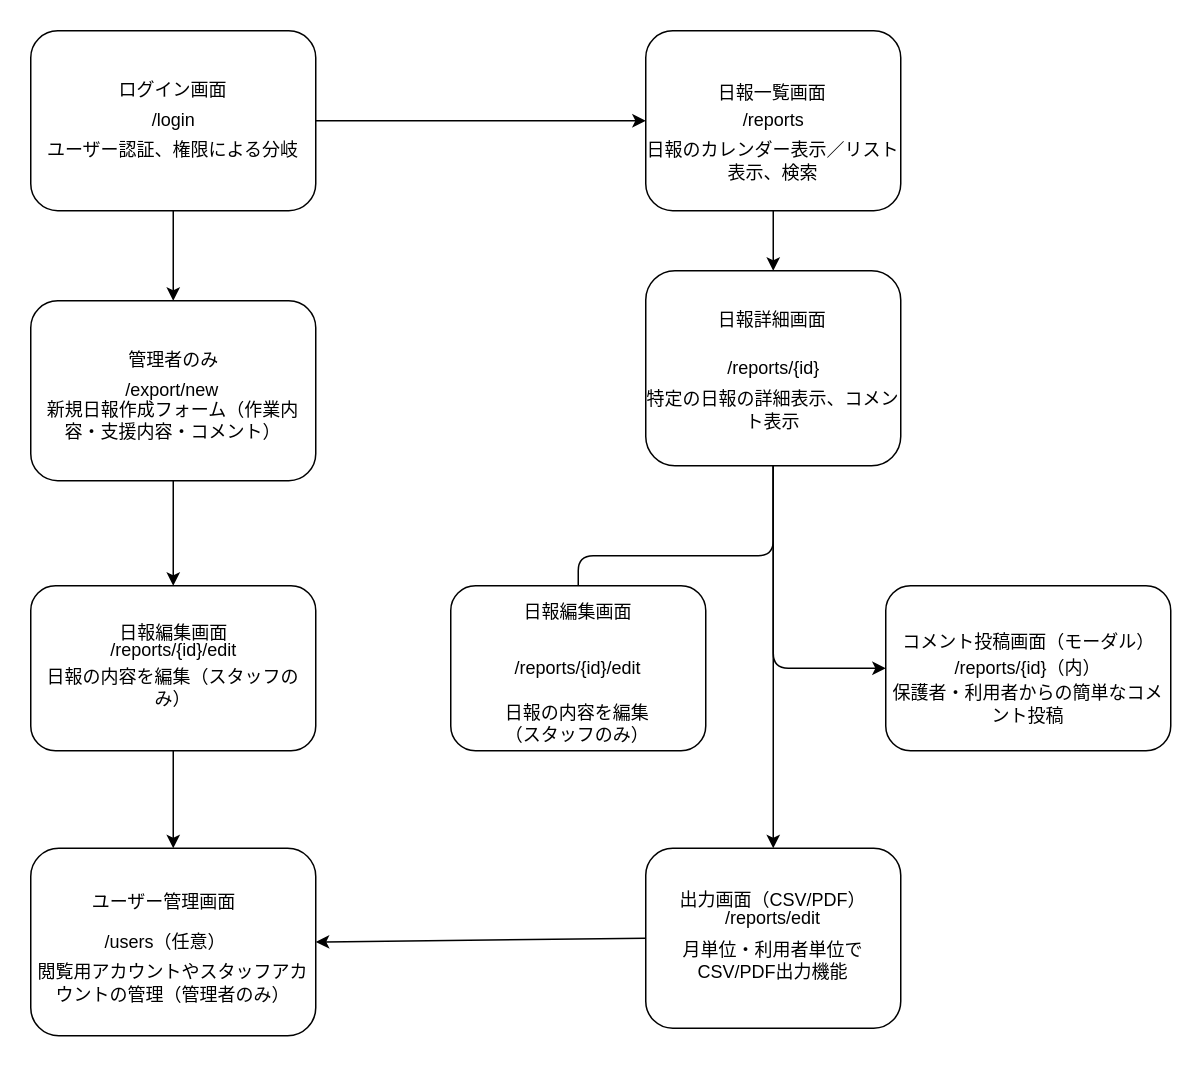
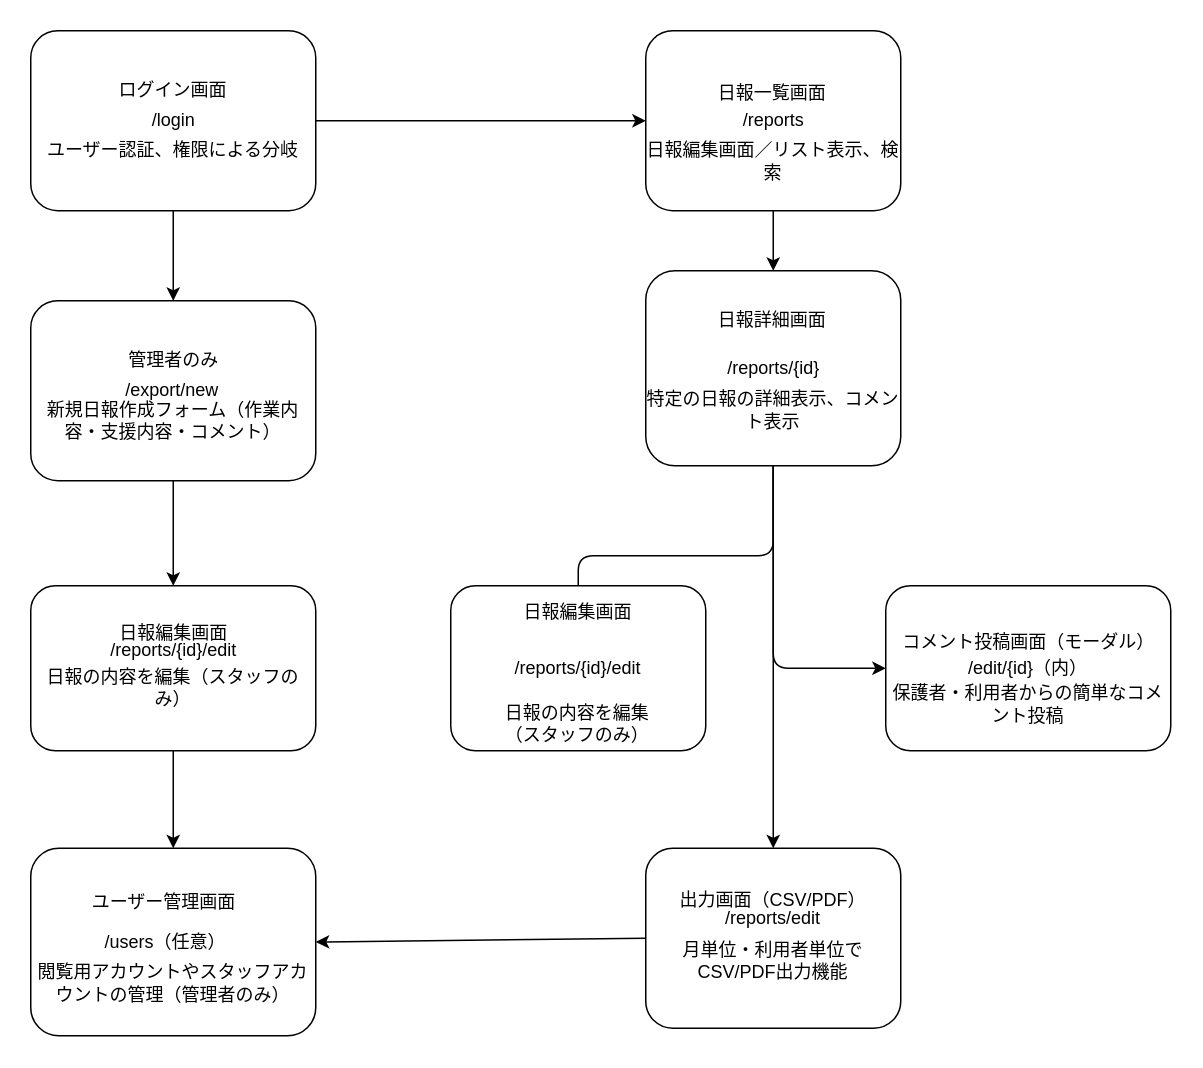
node "日報のカレンダー表示／リスト表示、検索": label "日報のカレンダー表示／リスト表示、検索" -> "日報編集画面／リスト表示、検索"
node "/reports/{id}（内）": label "/reports/{id}（内）" -> "/edit/{id}（内）"
